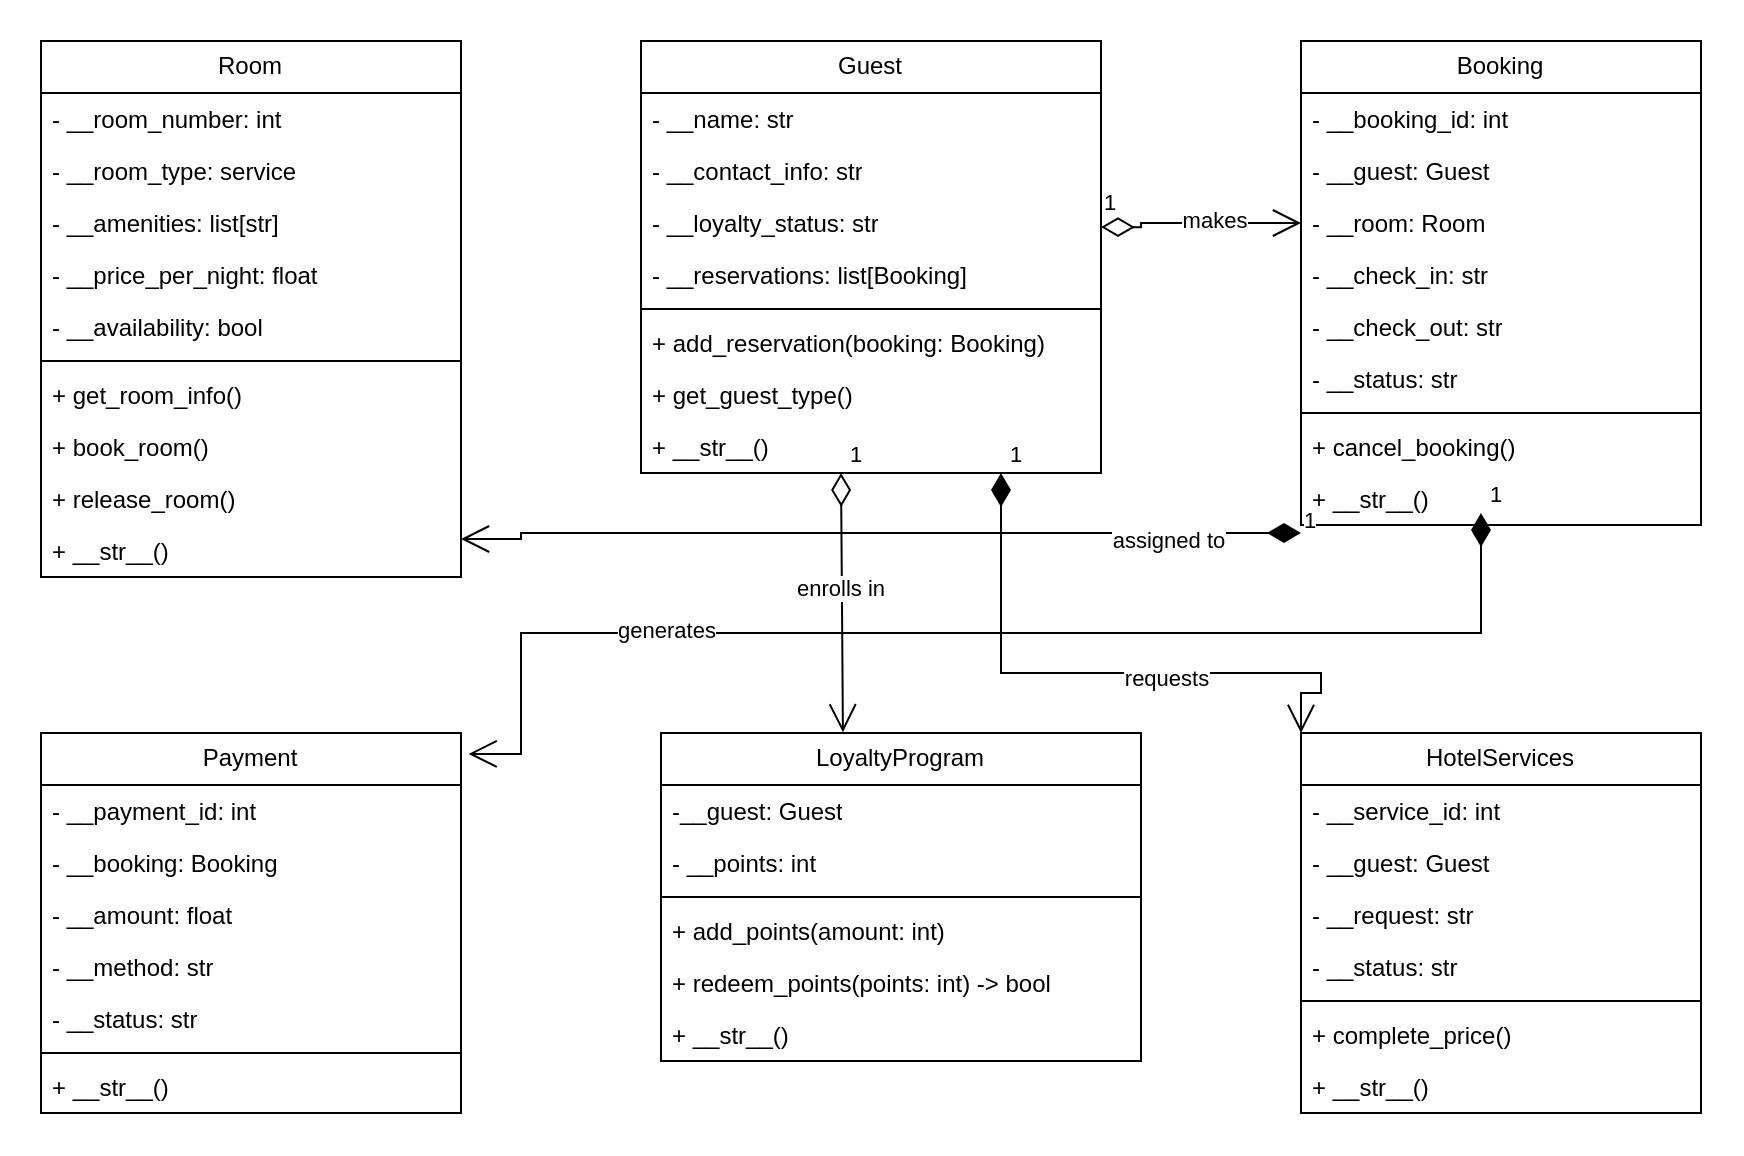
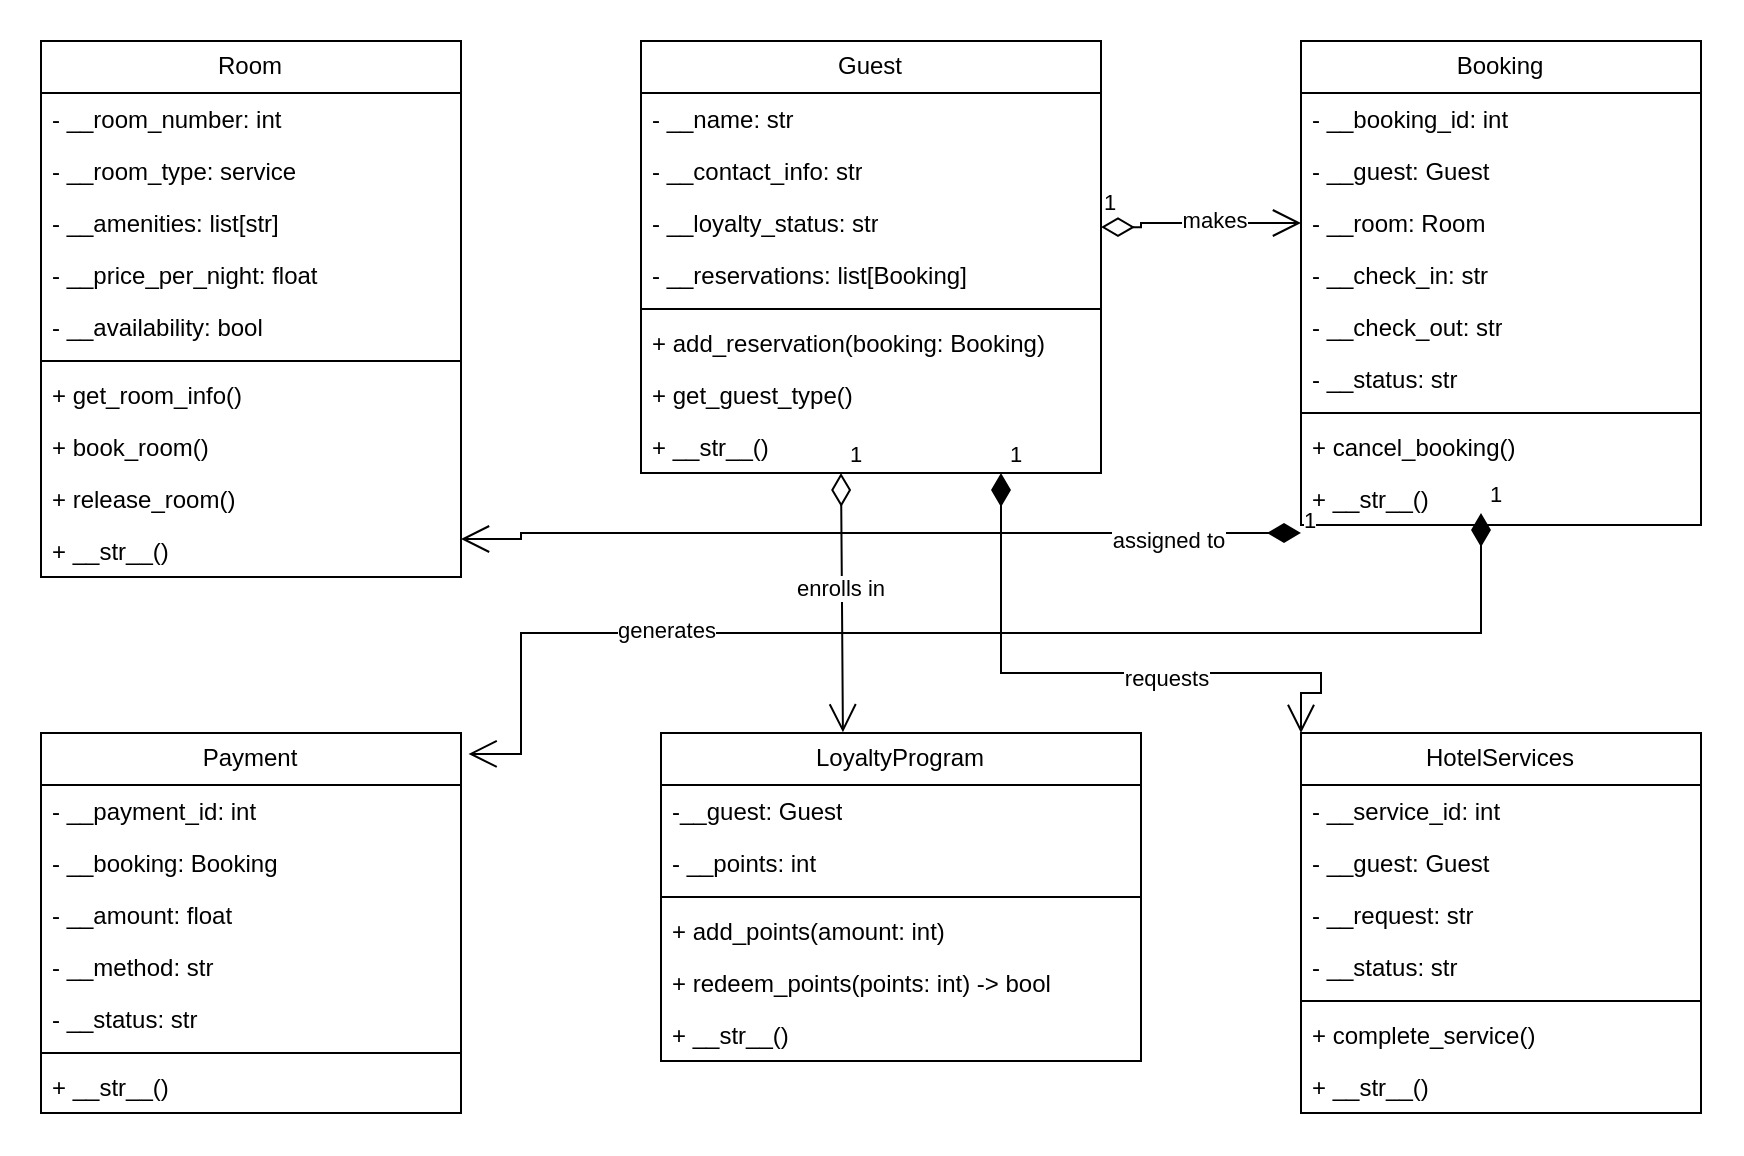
node "+ complete_price()": label "+ complete_price()" -> "+ complete_service()"
